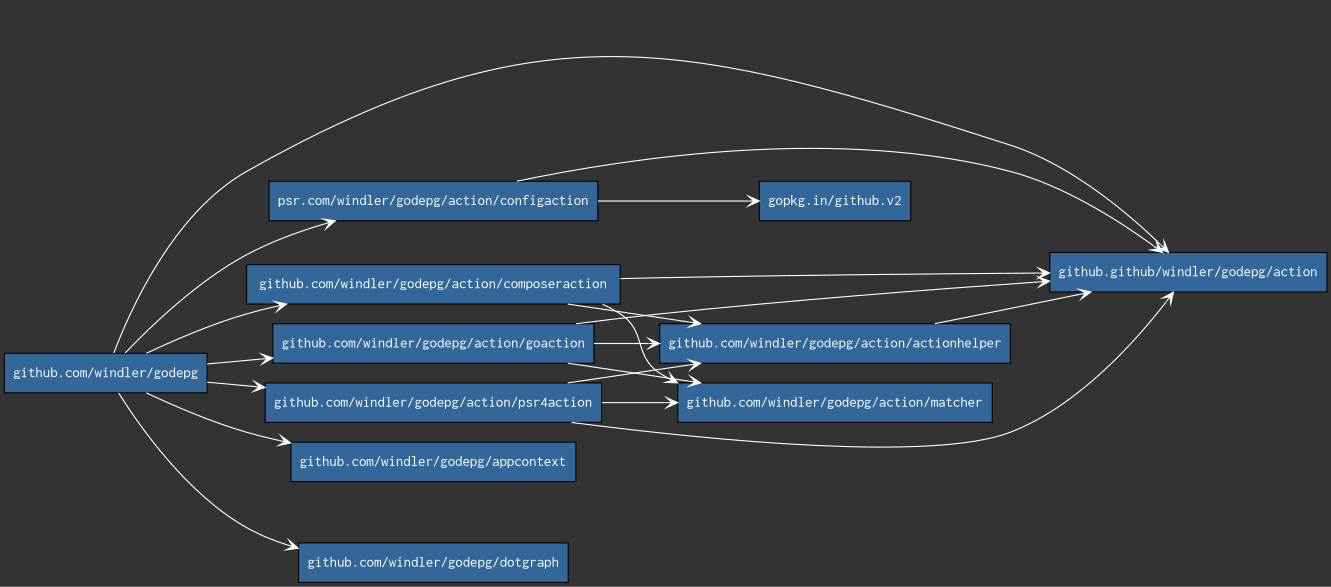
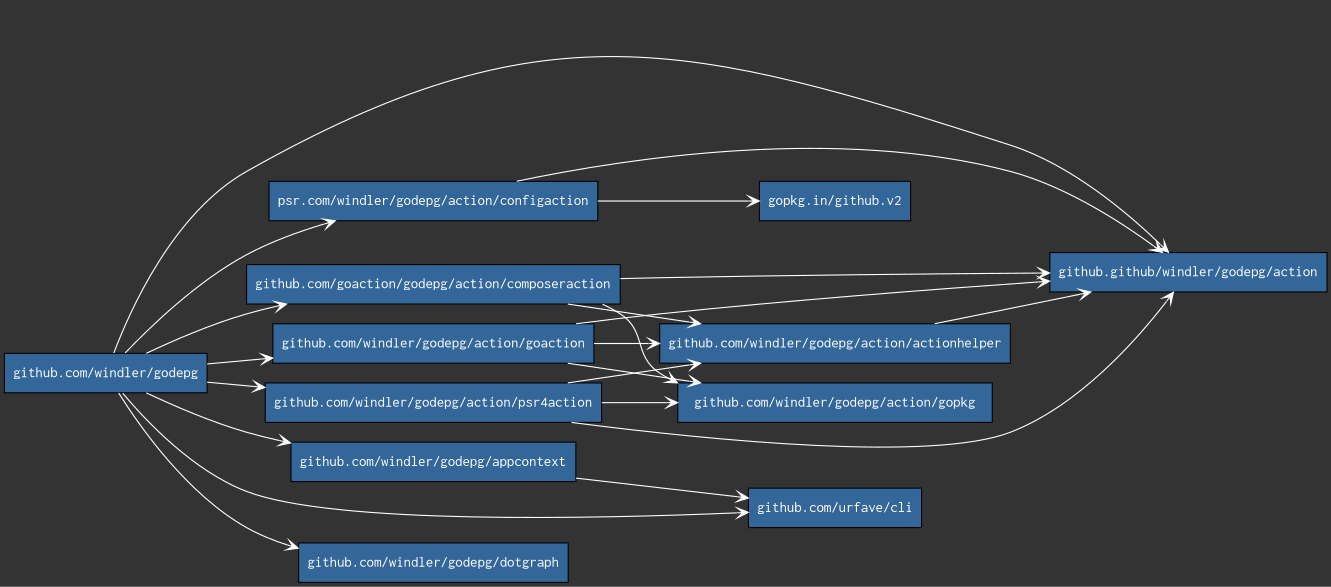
node "github.com/windler/godepg/action/composeraction": label "github.com/windler/godepg/action/composeraction" -> "github.com/goaction/godepg/action/composeraction"
node "github.com/windler/godepg/action/matcher": label "github.com/windler/godepg/action/matcher" -> "github.com/windler/godepg/action/gopkg"
node "github.com/urfave/cli": added
